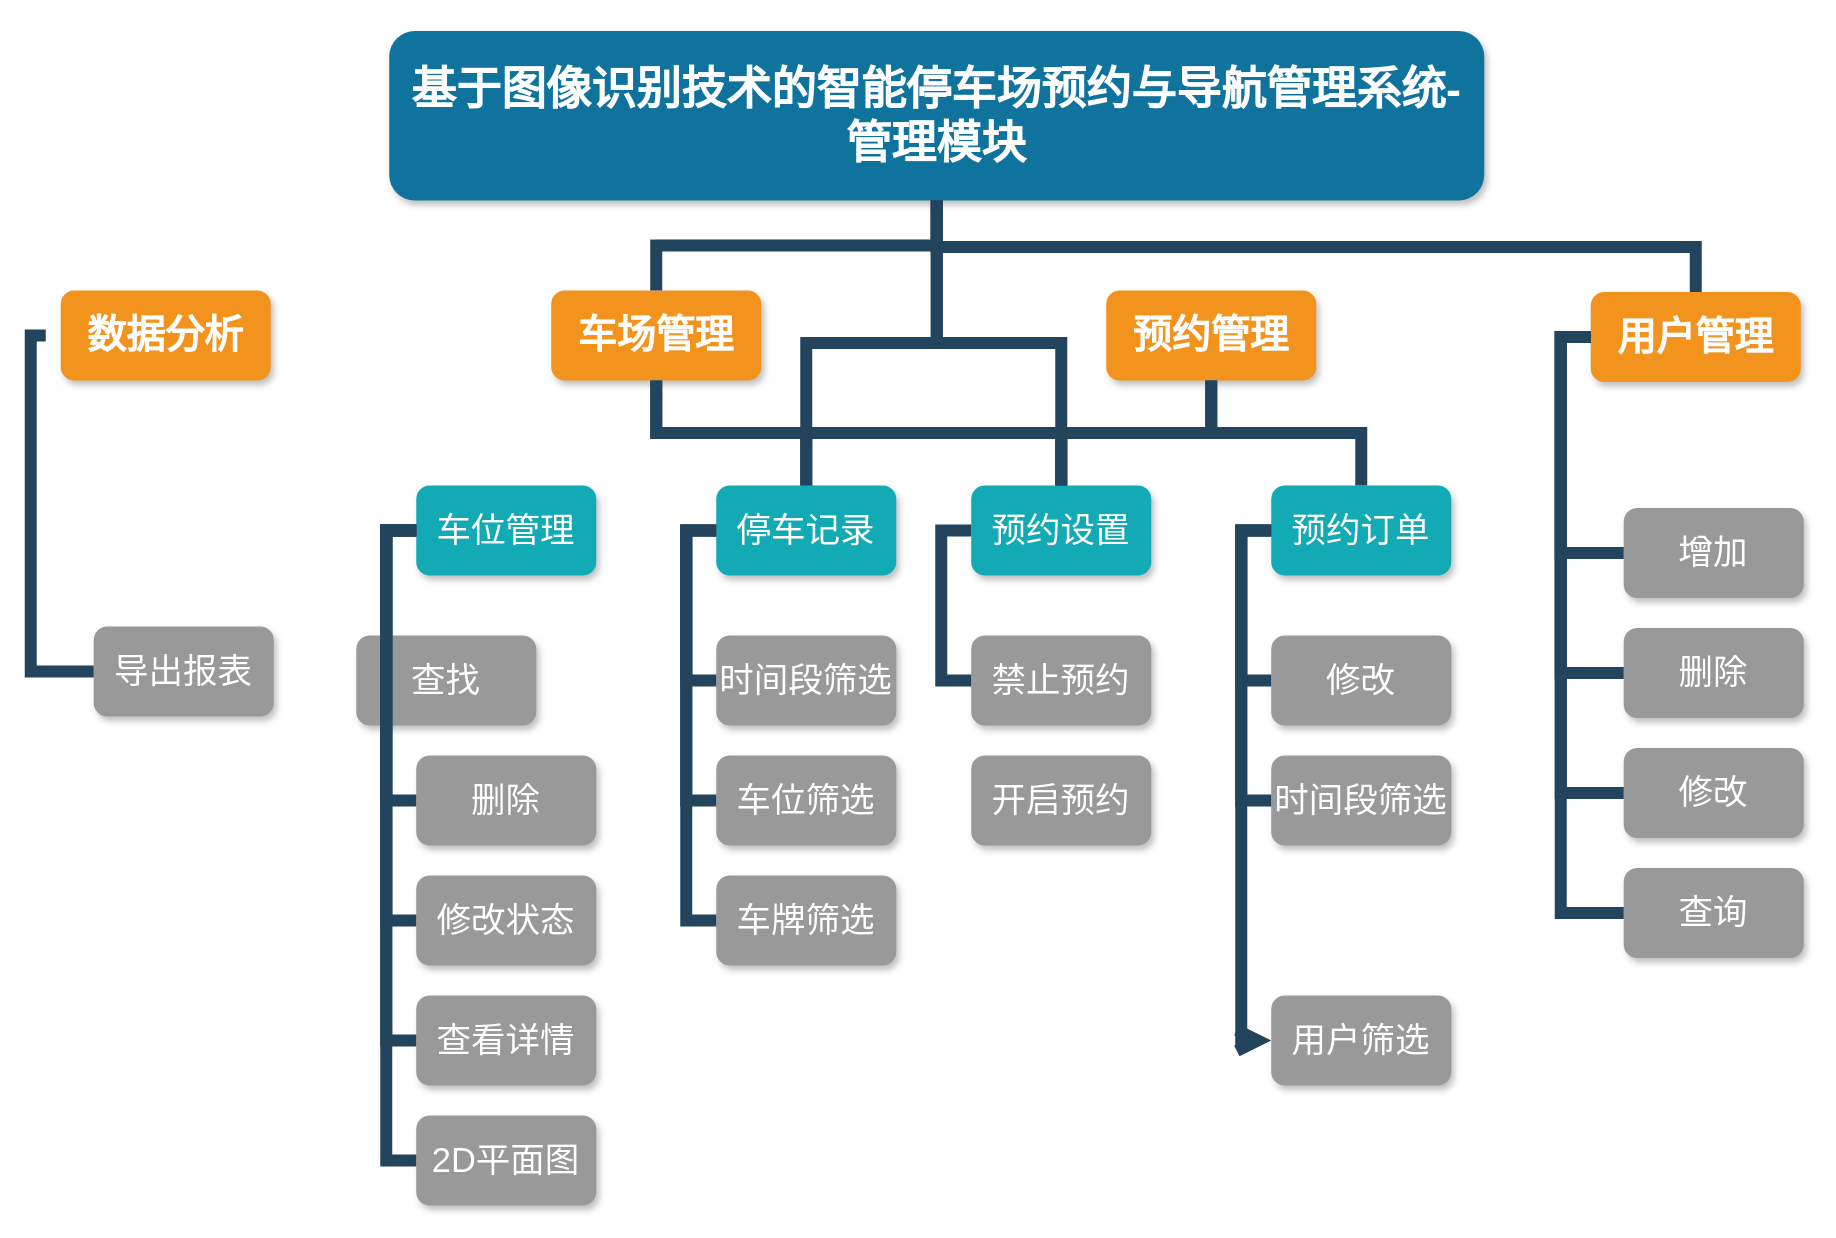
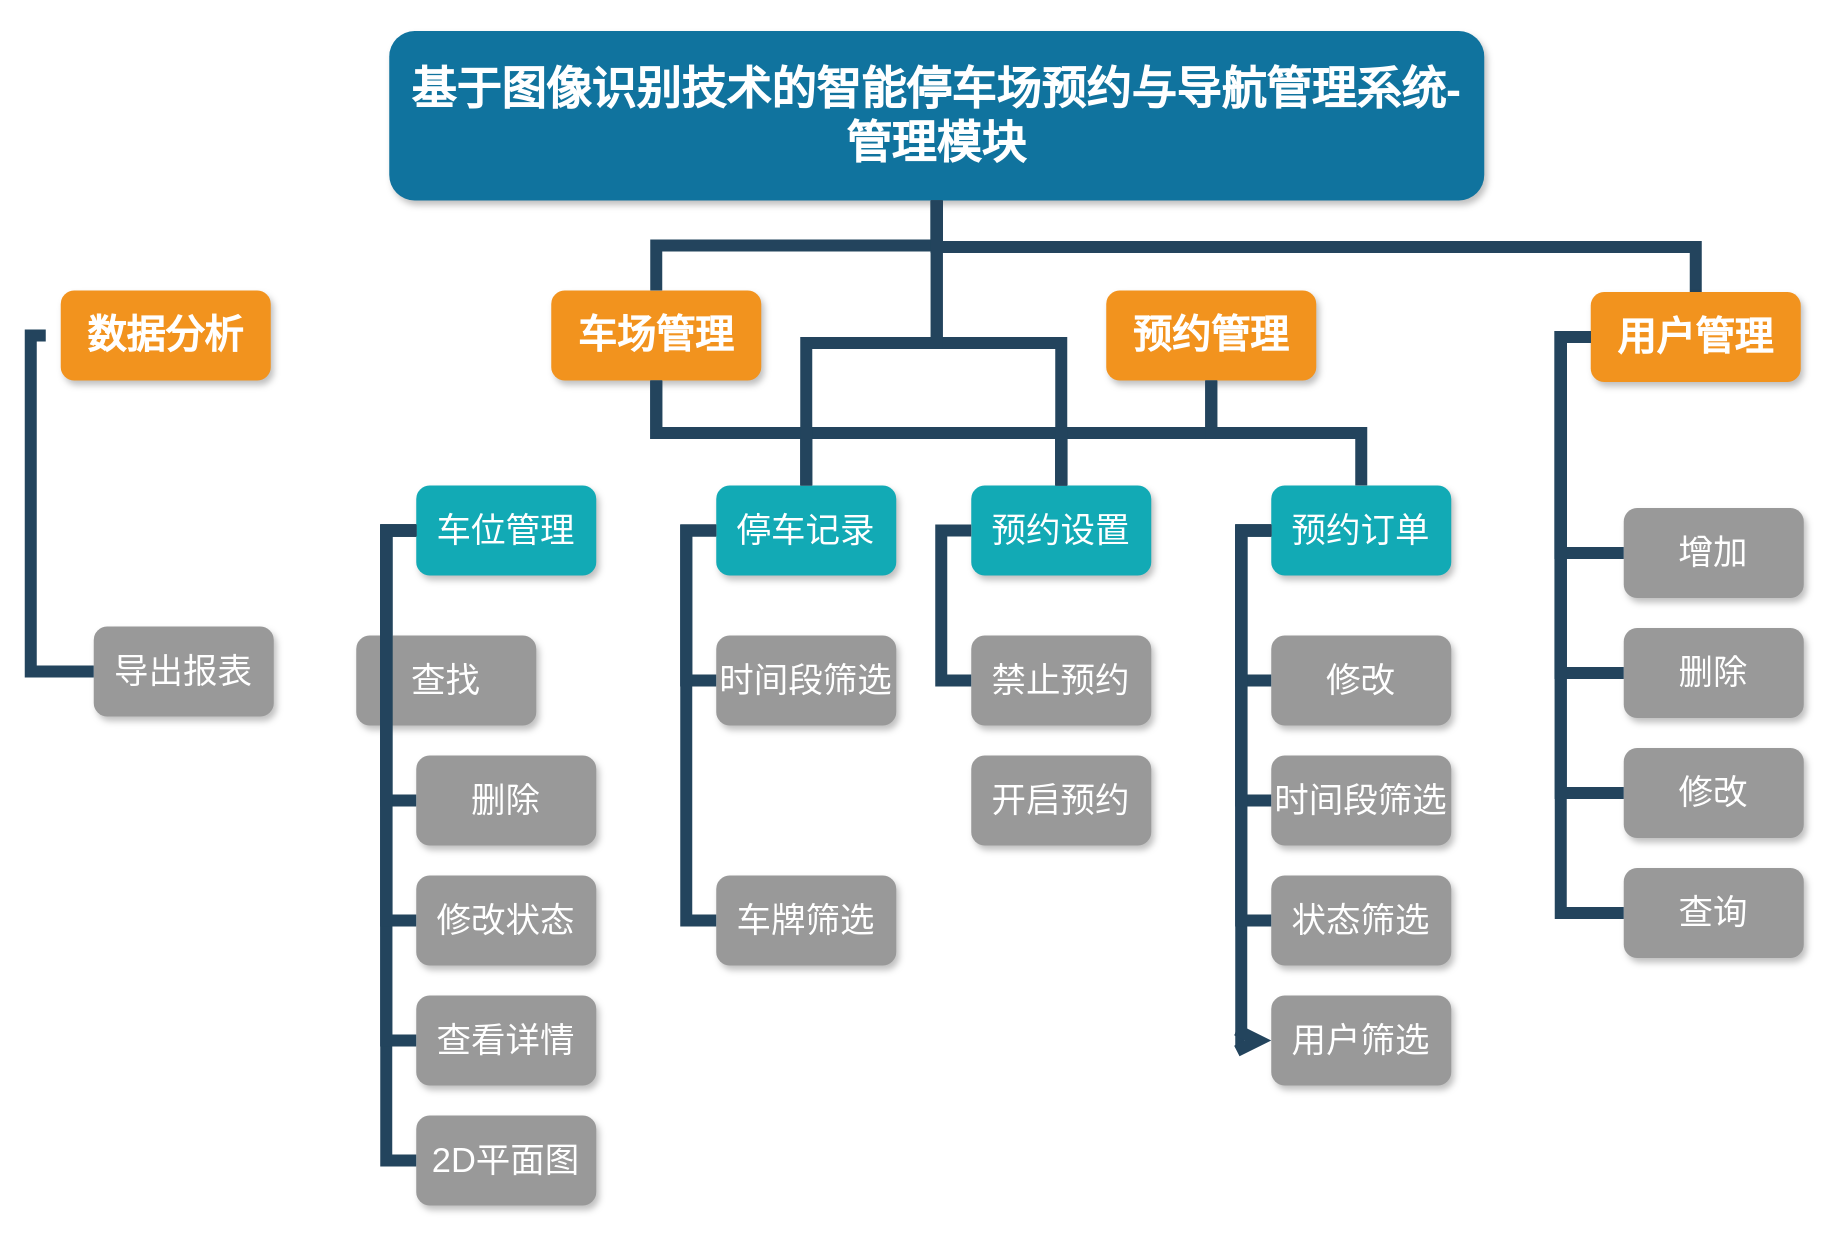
edge "停车记录" -- "车位筛选": removed
node "车位筛选": removed
edge "预约订单" -- "状态筛选": added
node "状态筛选": added
